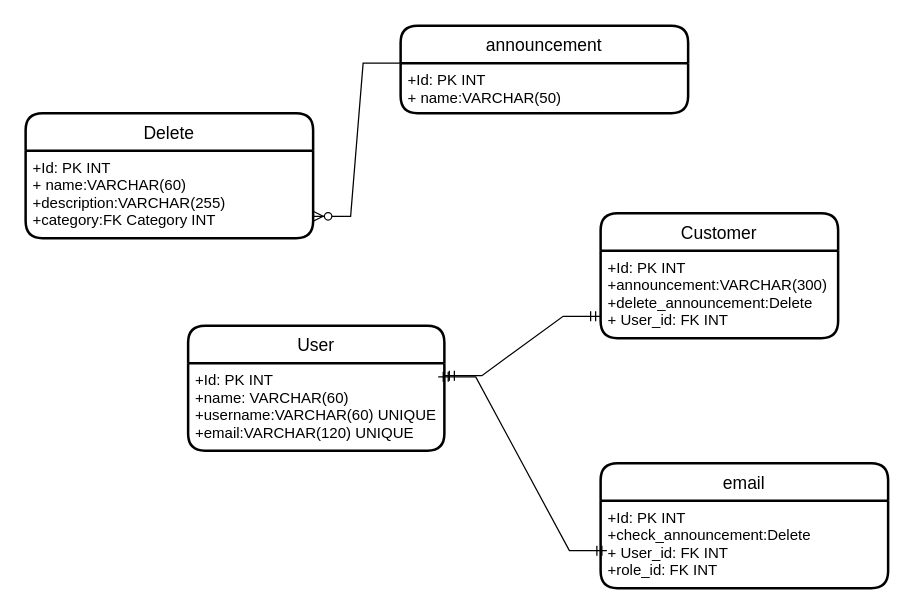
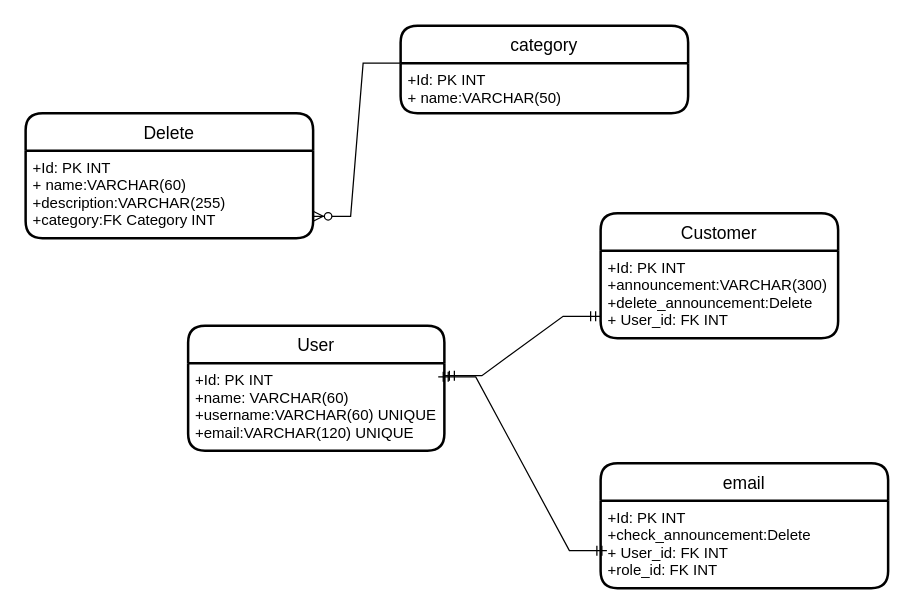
node "announcement": label "announcement" -> "category"
